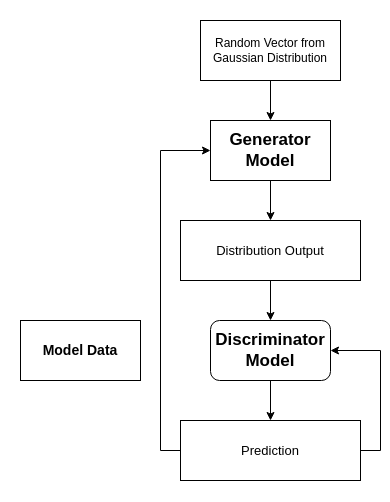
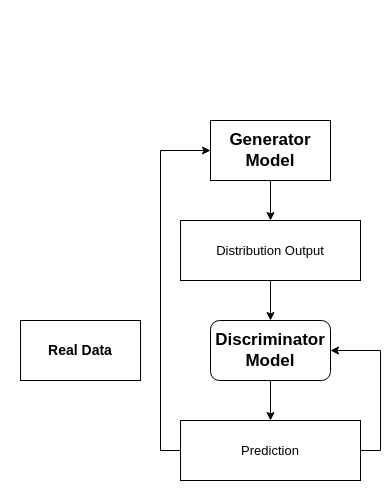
node "Random Vector from Gaussian Distribution": removed
edge "Random Vector from Gaussian Distribution" -> "Generator Model": removed
node "Model Data": label "Model Data" -> "Real Data"
